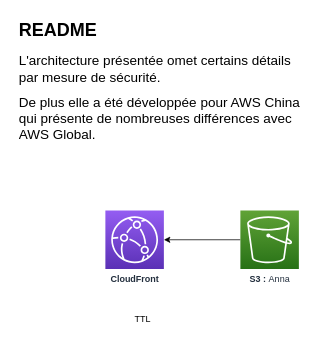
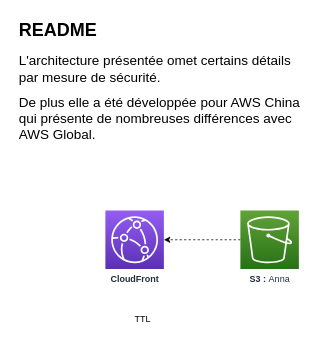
edge "S3 : Anna" -> "CloudFront": style solid -> dashed
